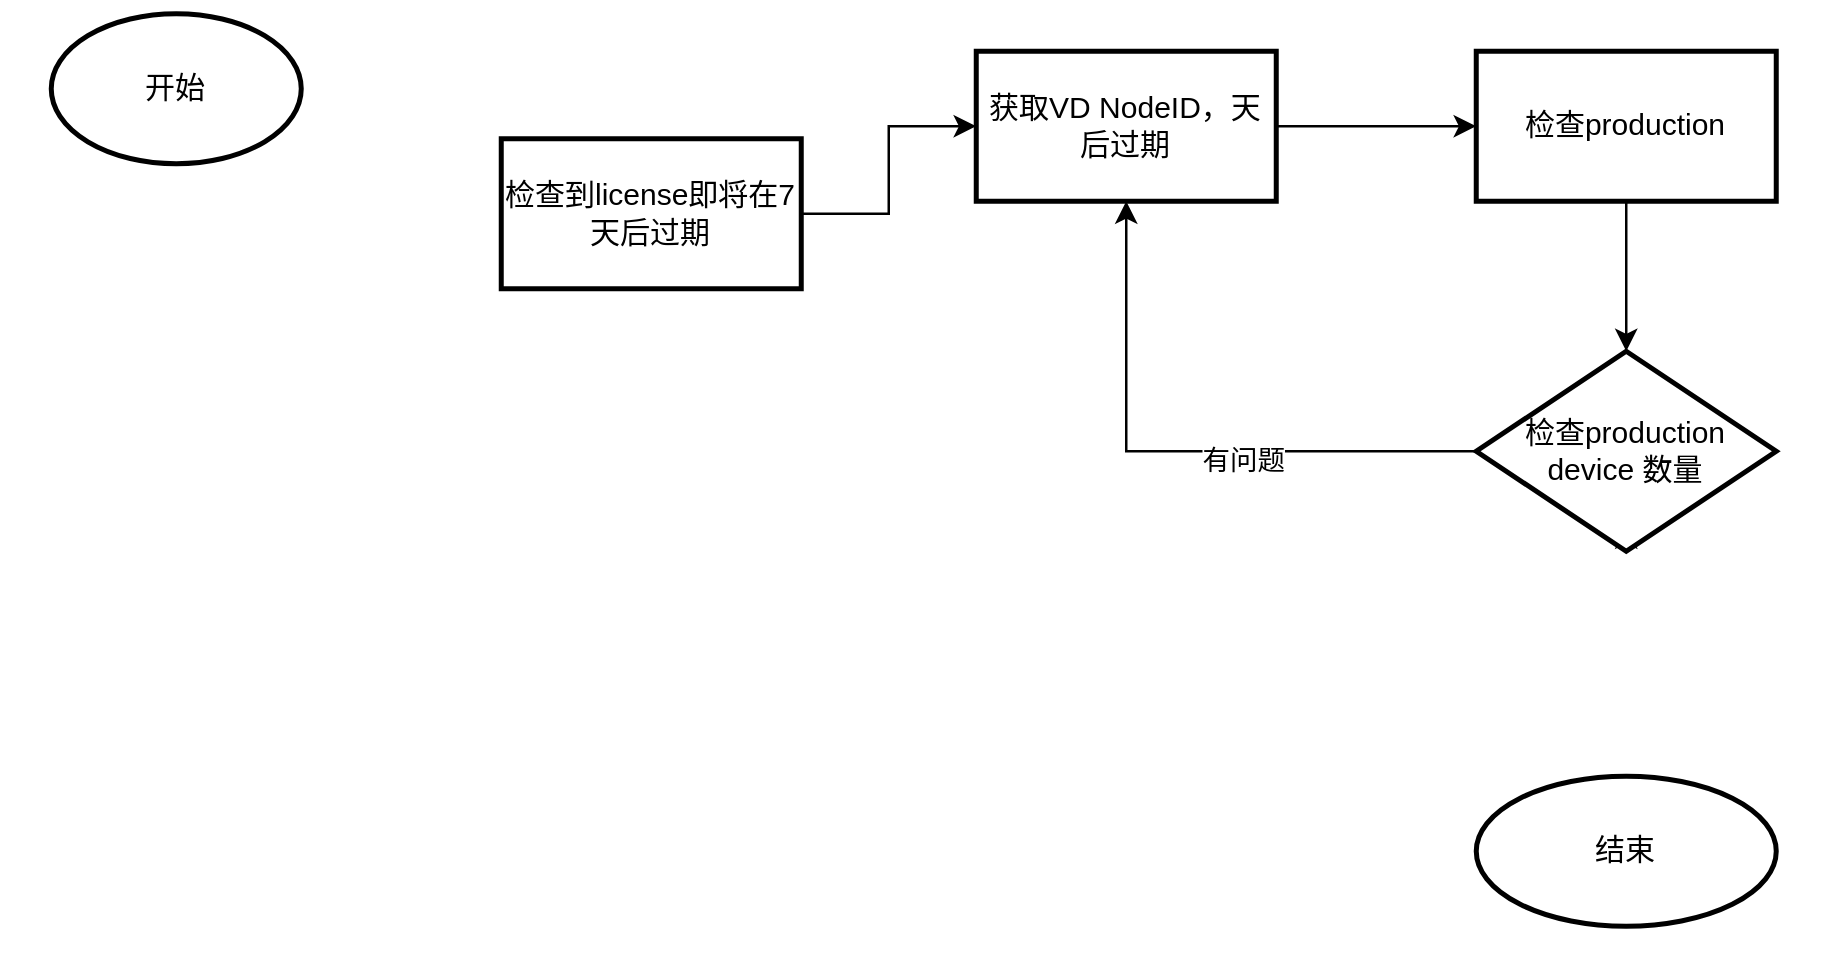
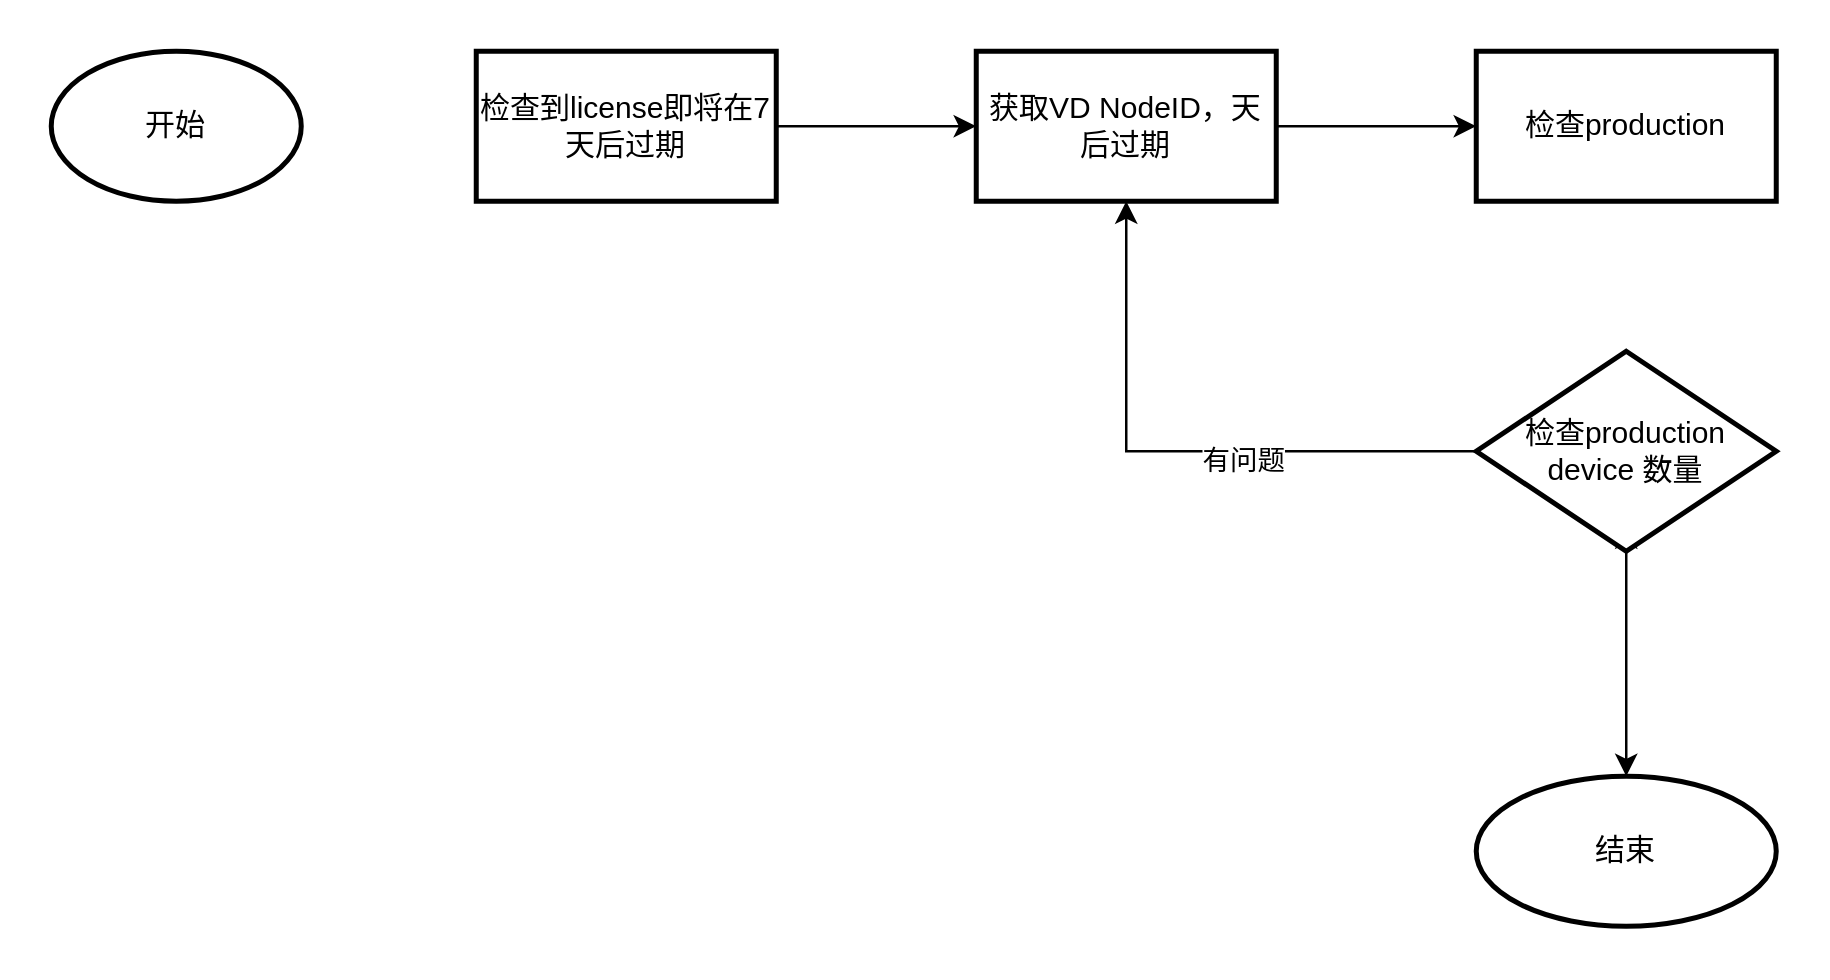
node "开始": moved (176, 89) -> (176, 126)
node "检查到license即将在7天后过期": moved (651, 214) -> (626, 126)
edge "检查production" -> "检查production device 数量": removed
edge "检查production device 数量" -> "结束": added
